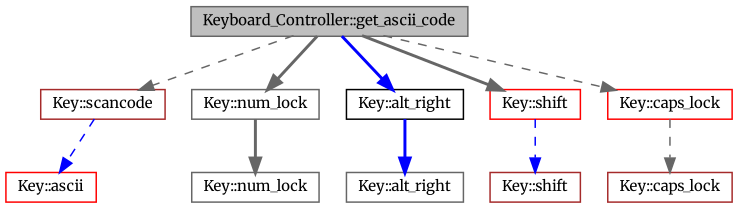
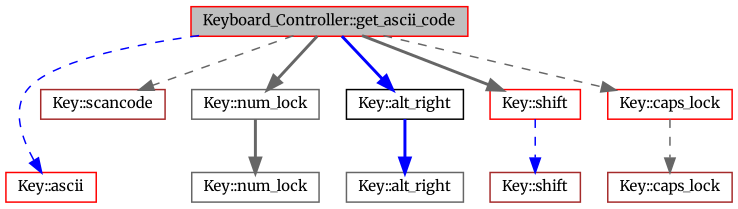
node "Keyboard_Controller::get_ascii_code": color gray40 -> red
edge "Key::scancode" -> "Key::ascii": now "Keyboard_Controller::get_ascii_code" -> "Key::ascii"
